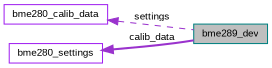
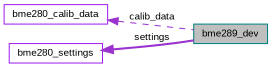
edge "bme289_dev" -> "bme280_calib_data": label " settings" -> " calib_data"
edge "bme289_dev" -> "bme280_settings": label " calib_data" -> " settings"
